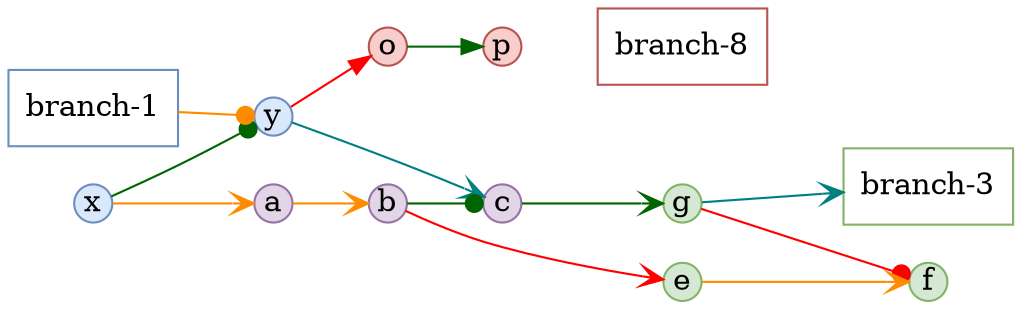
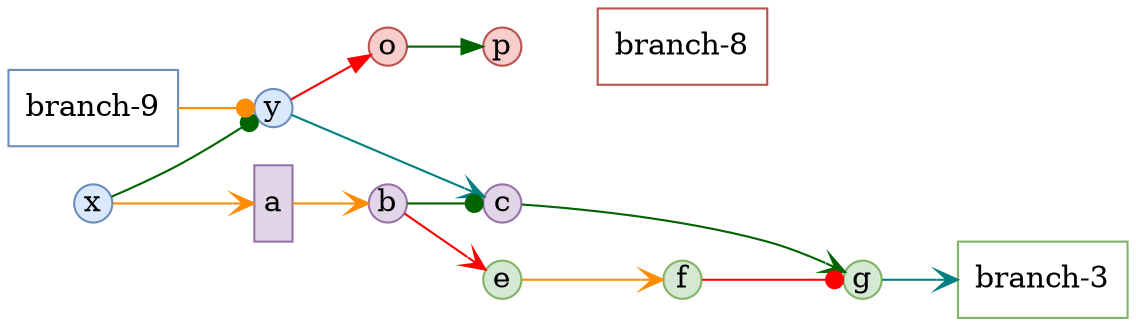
node "branch-1": label "branch-1" -> "branch-9"
node "a": shape circle -> box
edge "g" -> "f": reversed
